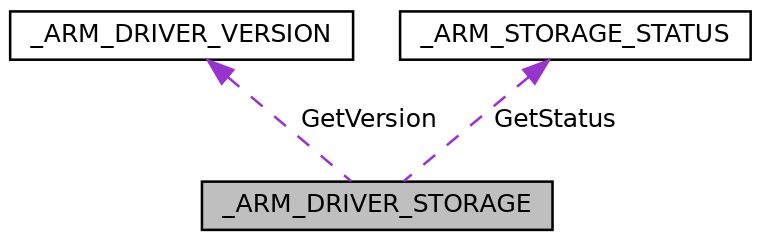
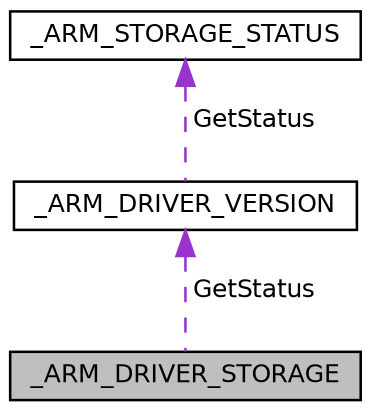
edge "_ARM_DRIVER_STORAGE" -> "_ARM_DRIVER_VERSION": label " GetVersion" -> " GetStatus"
edge "_ARM_DRIVER_STORAGE" -> "_ARM_STORAGE_STATUS": now "_ARM_DRIVER_VERSION" -> "_ARM_STORAGE_STATUS"
